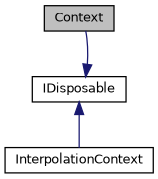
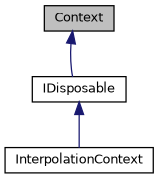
edge "Context" -> "IDisposable": reversed
